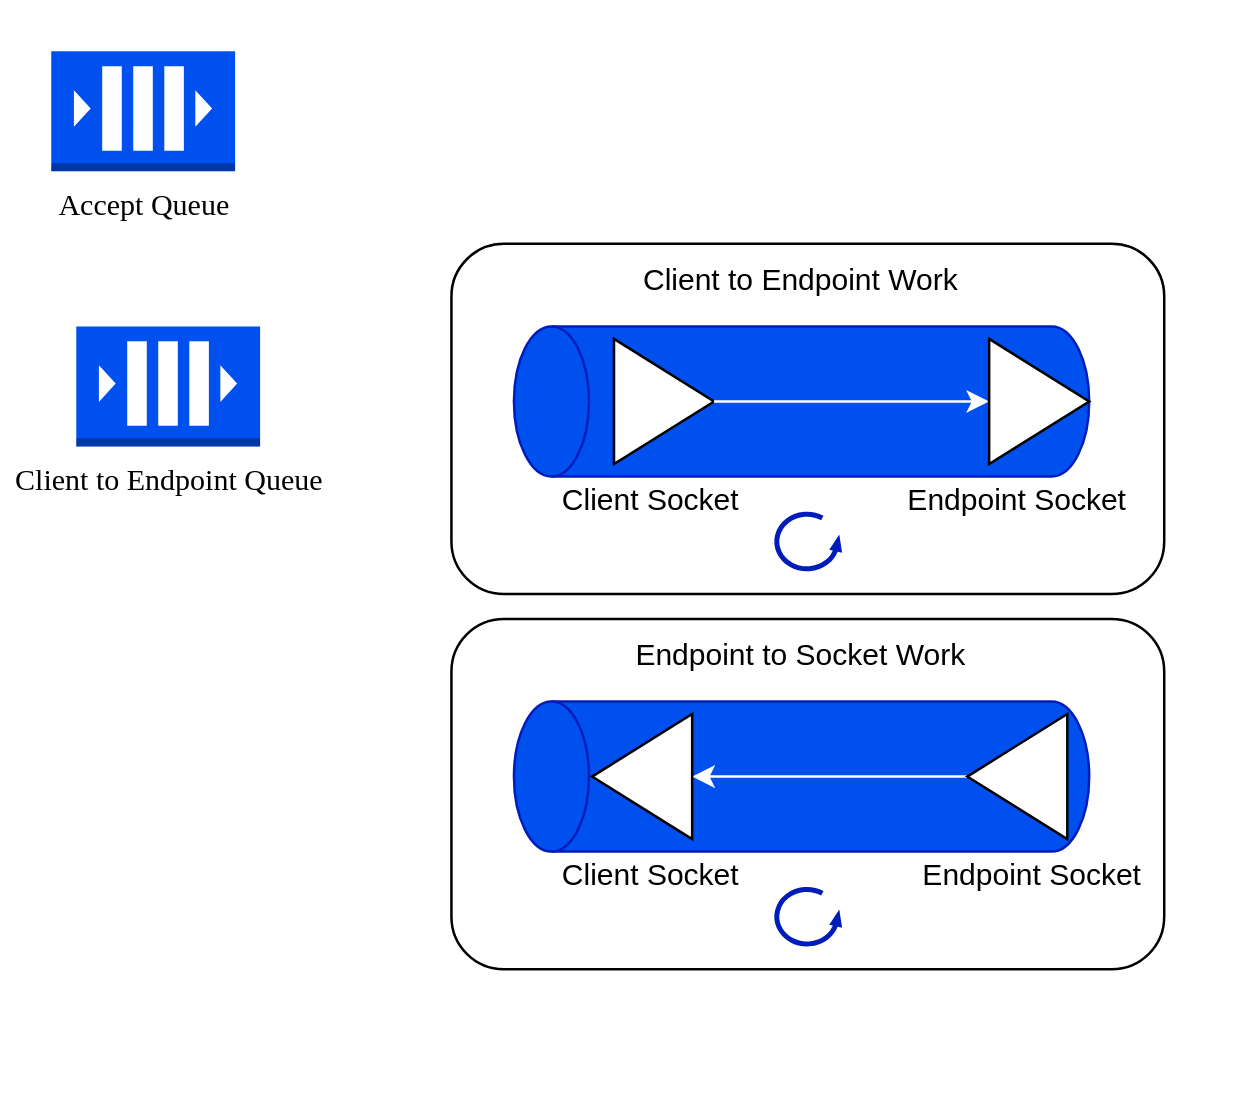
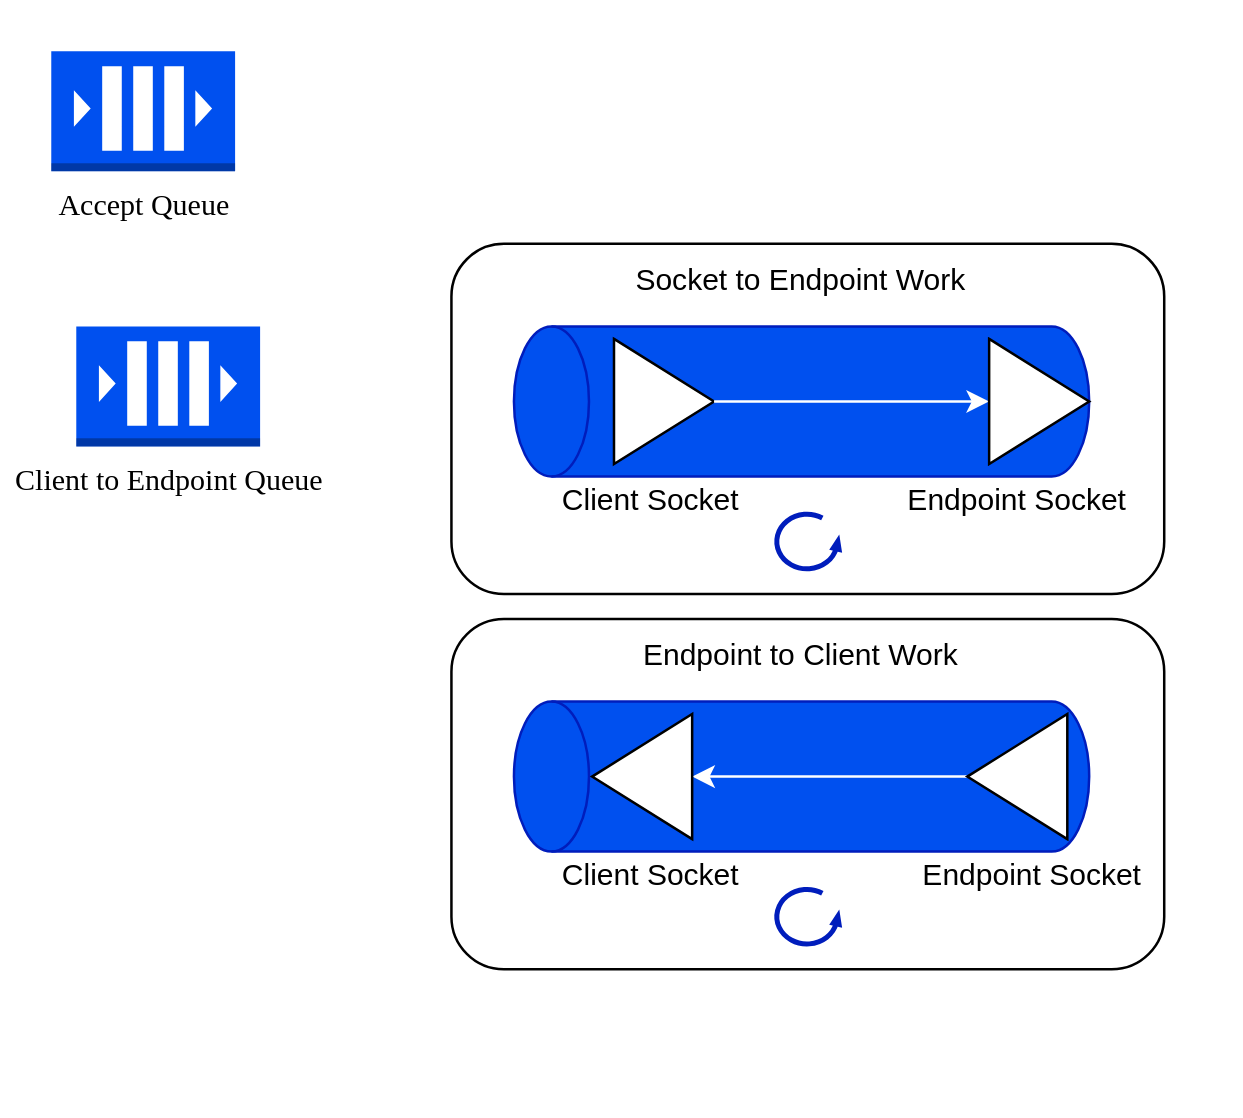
node "Client to Endpoint Work": label "Client to Endpoint Work" -> "Socket to Endpoint Work"
node "Endpoint to Socket Work": label "Endpoint to Socket Work" -> "Endpoint to Client Work"
